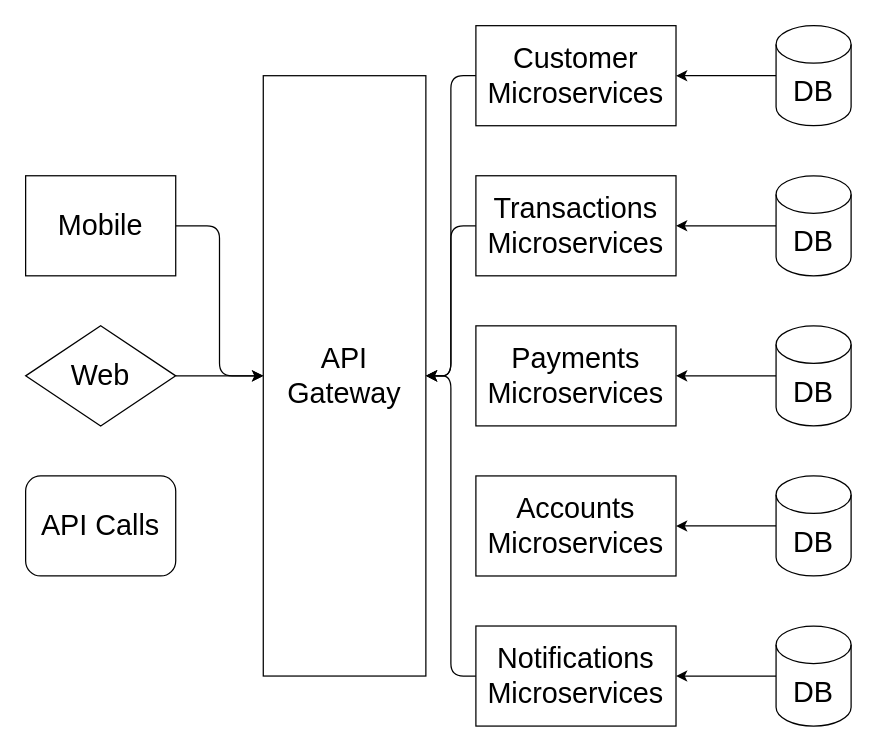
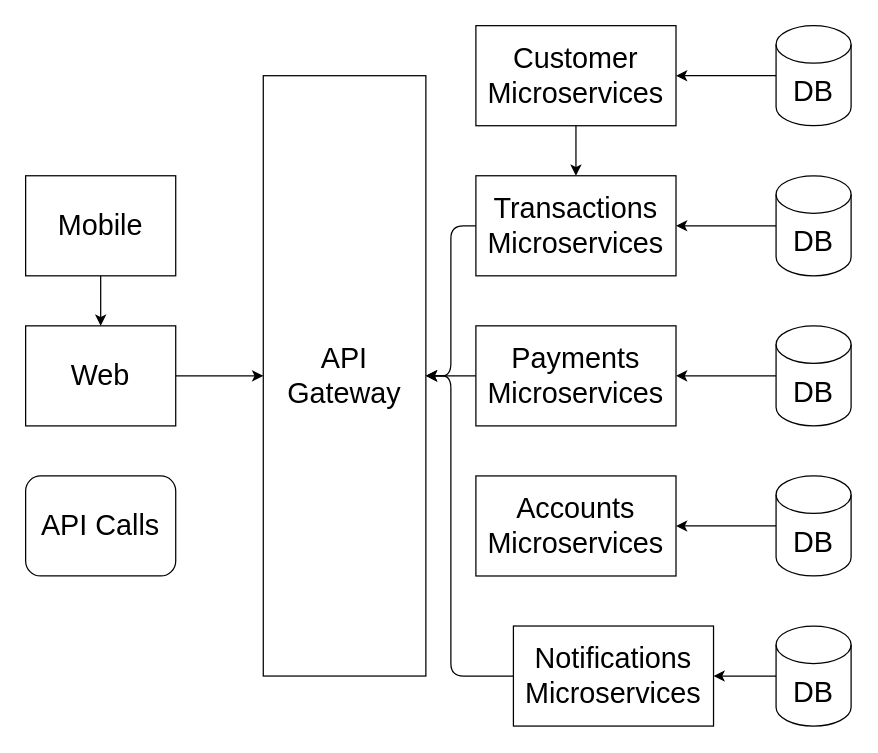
edge "Customer Microservices" -> "API Gateway": now "Customer Microservices" -> "Transactions Microservices"
edge "Mobile" -> "API Gateway": now "Mobile" -> "Web"
node "Web": shape diamond -> rectangle
edge "Payments Microservices" -> "API Gateway": added
node "Notifications Microservices": moved (576, 676) -> (613, 676)
